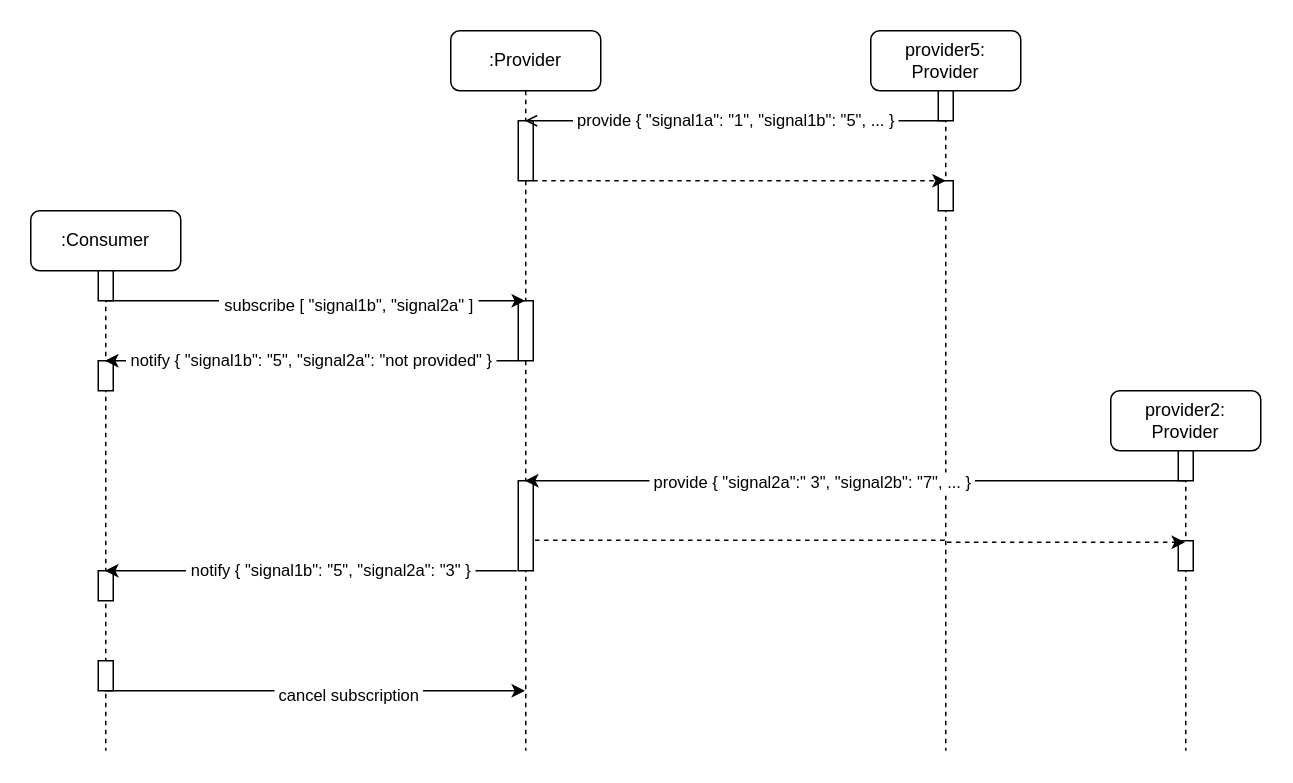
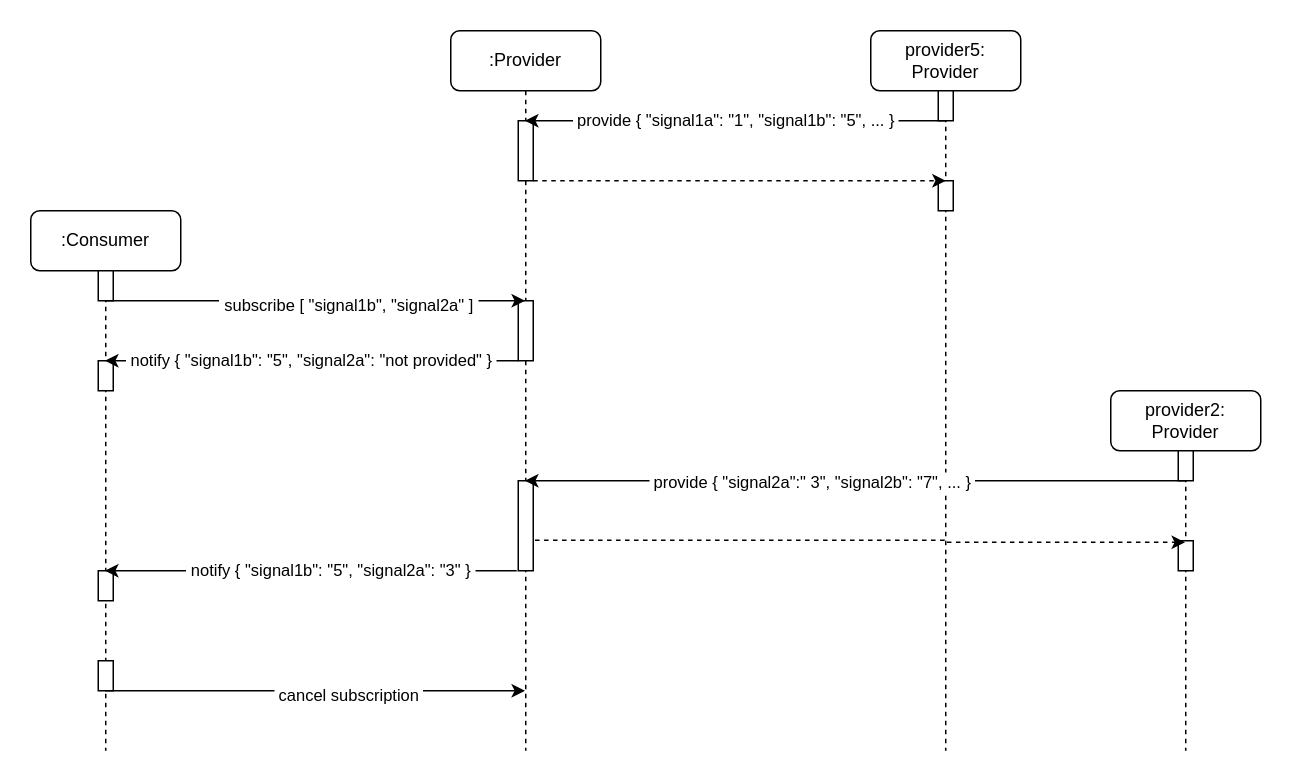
edge "provider5: Provider" -> ":Provider": arrowhead open -> classic
